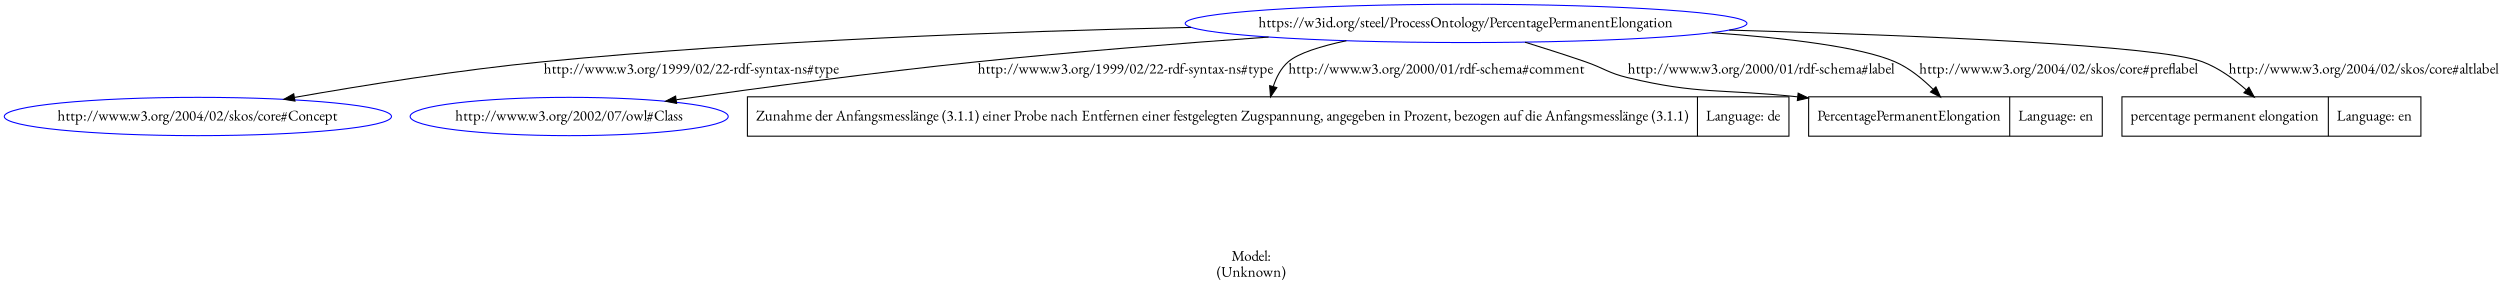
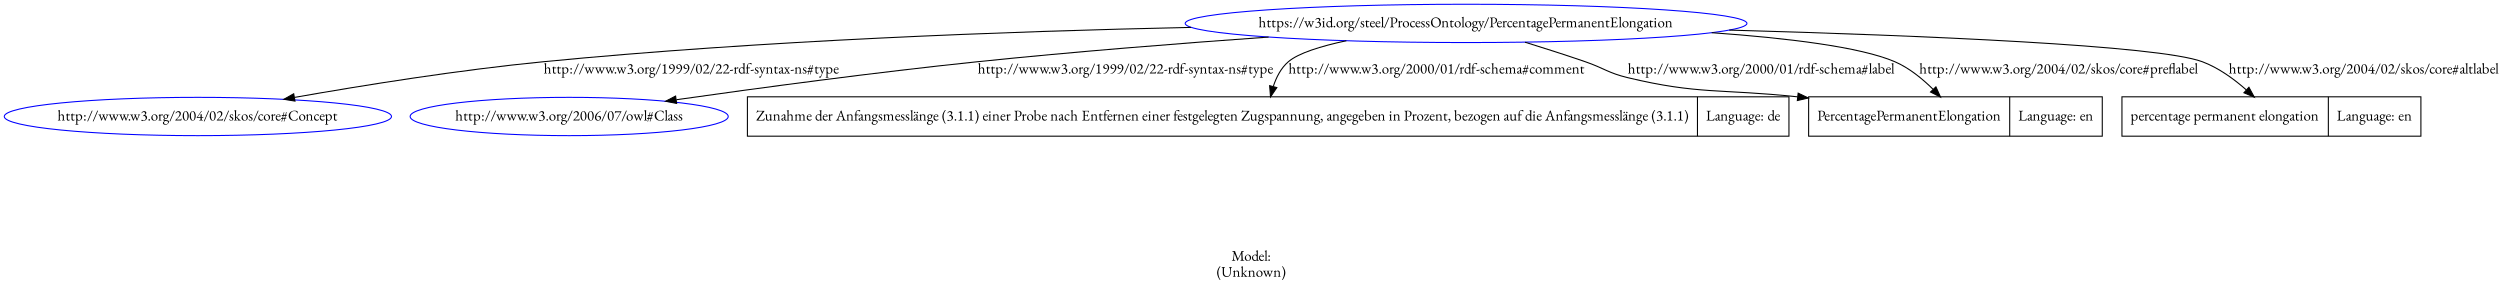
node "http://www.w3.org/2002/07/owl#Class": label "http://www.w3.org/2002/07/owl#Class" -> "http://www.w3.org/2006/07/owl#Class"
